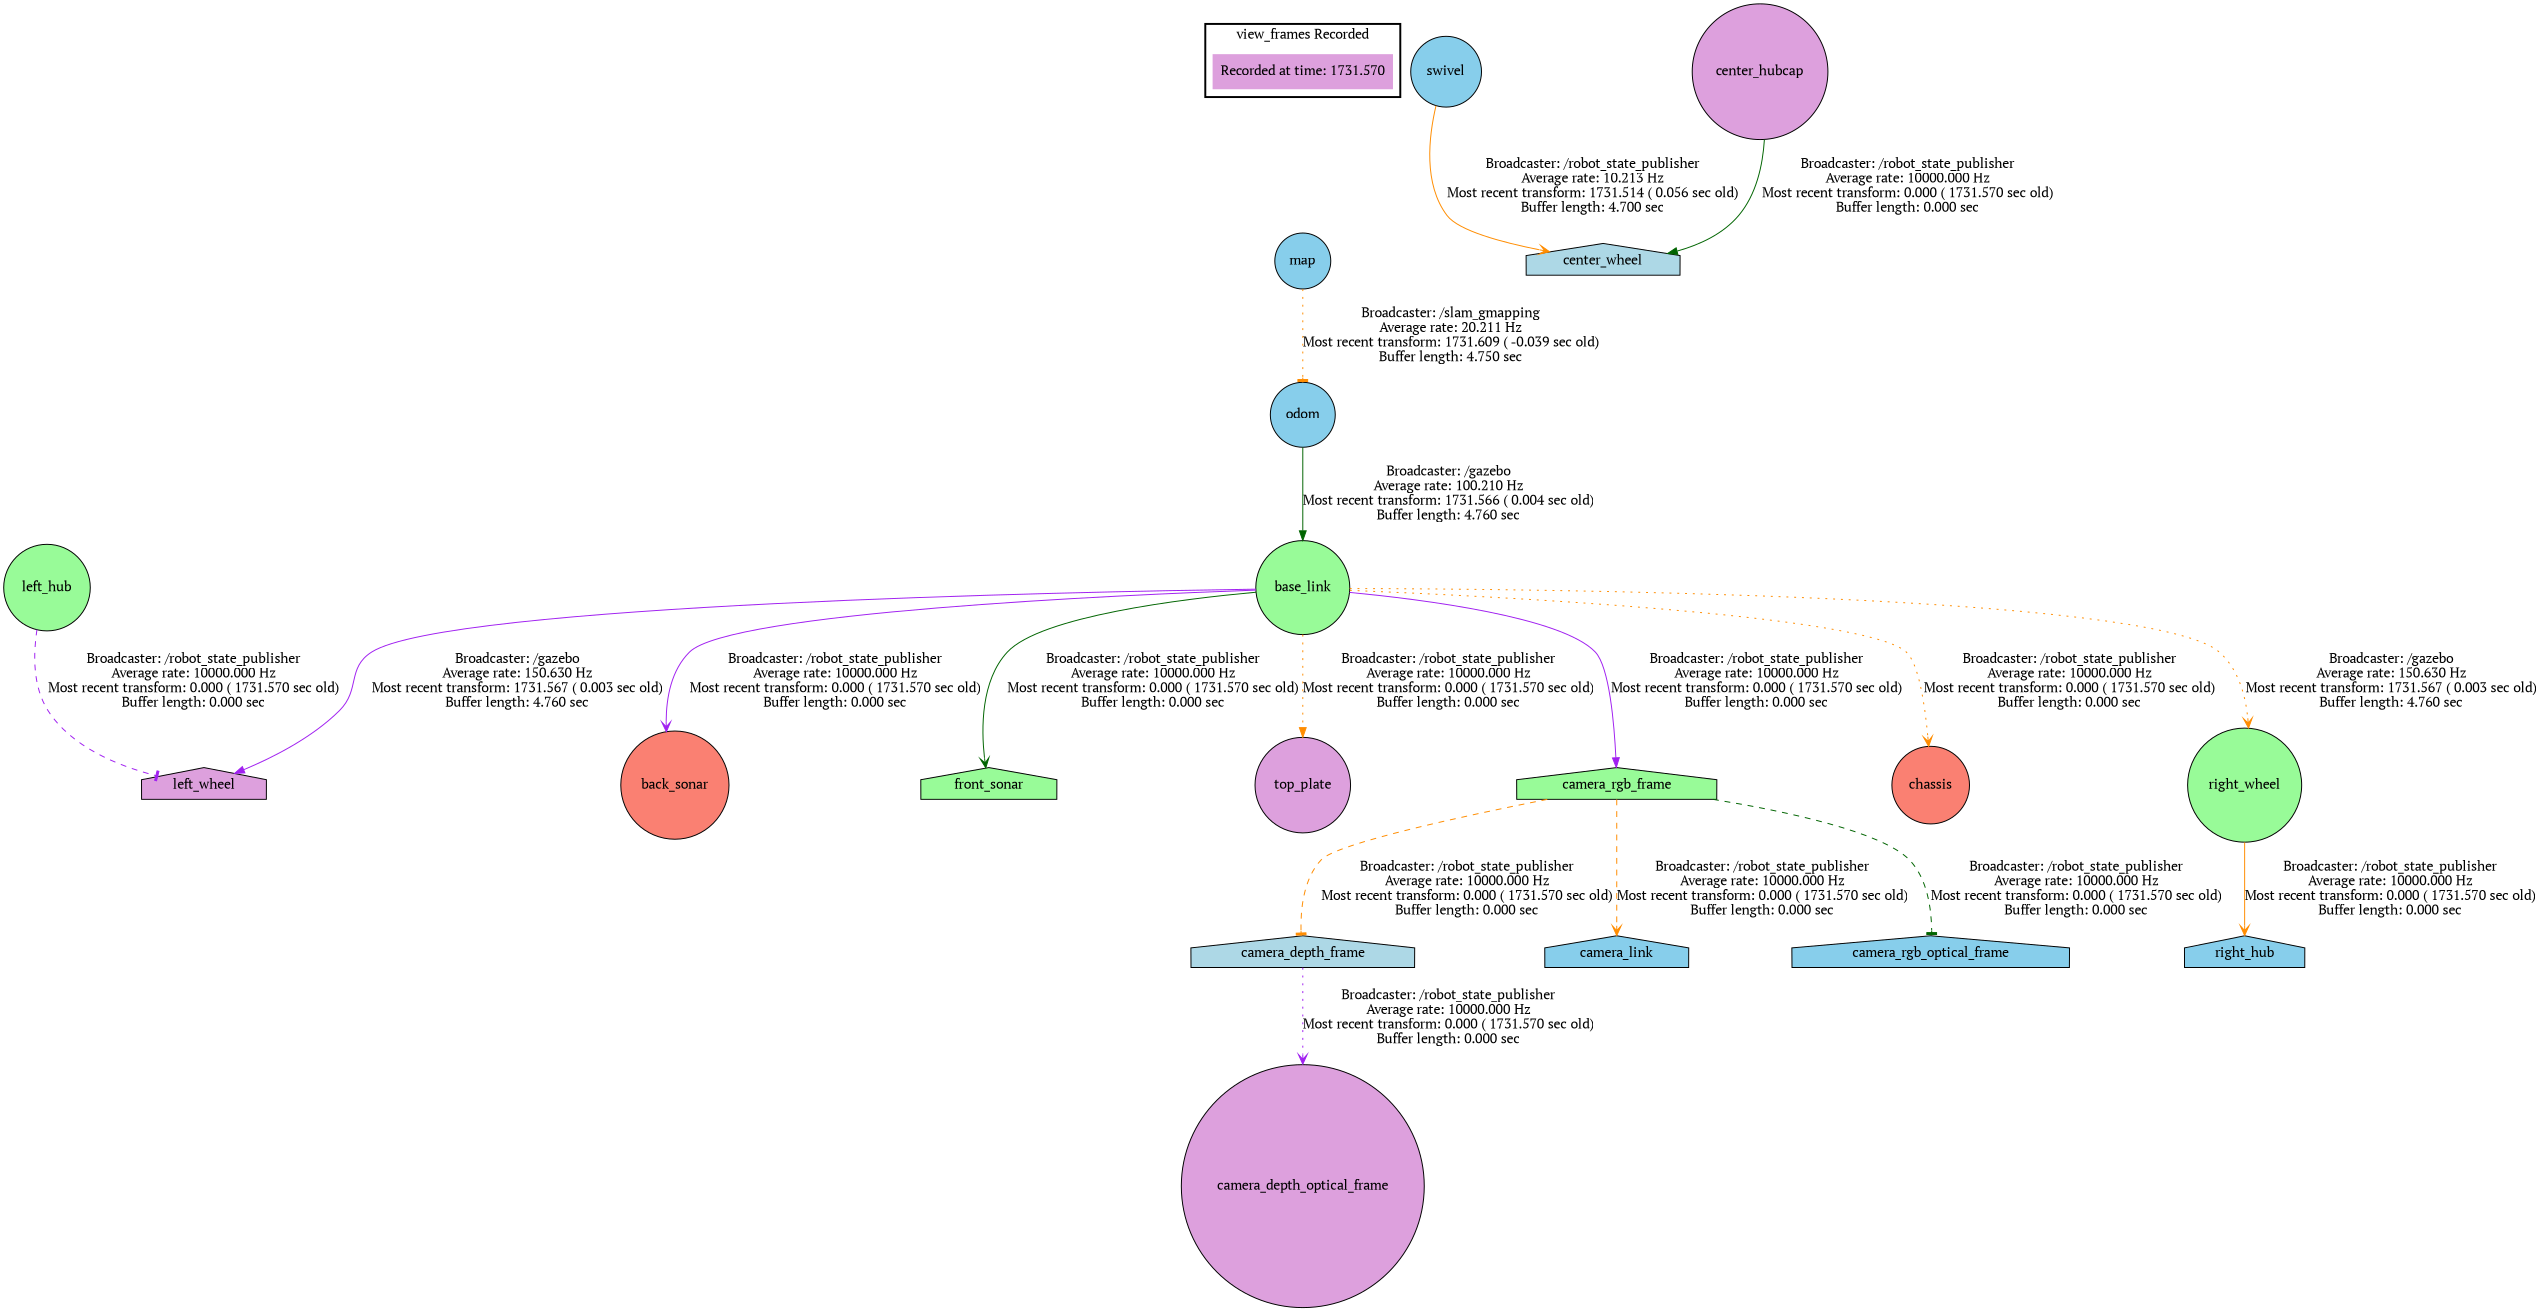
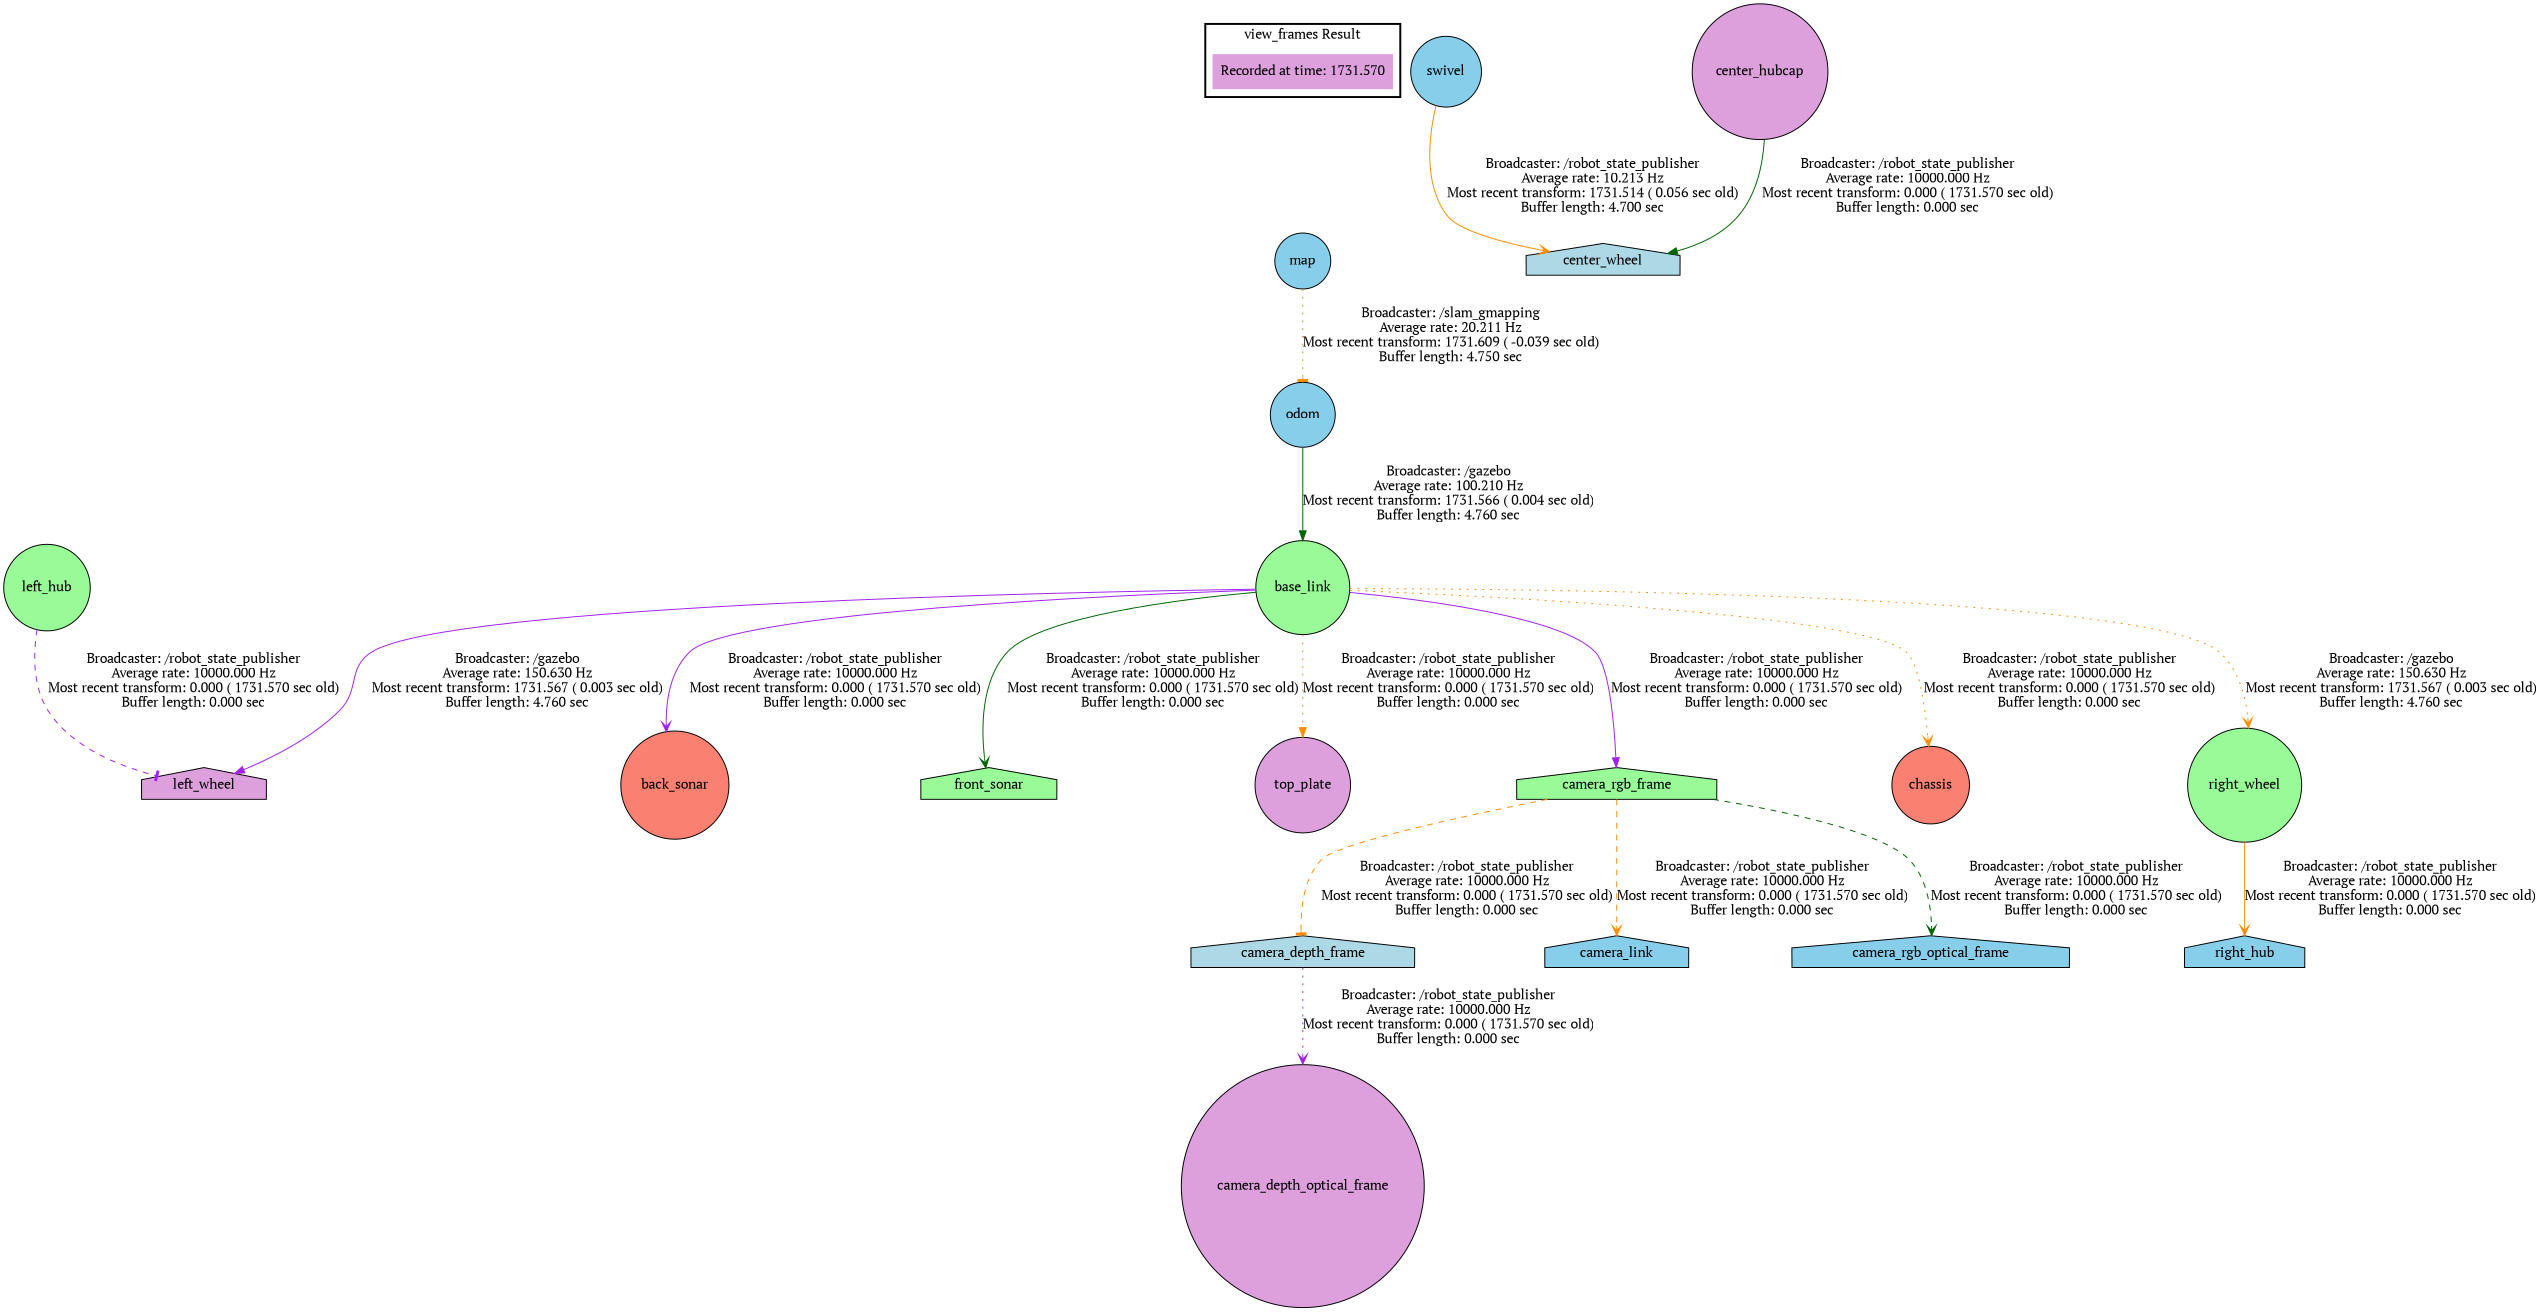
cluster "view_frames Recorded": label "view_frames Recorded" -> "view_frames Result"
edge "camera_rgb_frame" -> "camera_rgb_optical_frame": arrowhead tee -> vee
